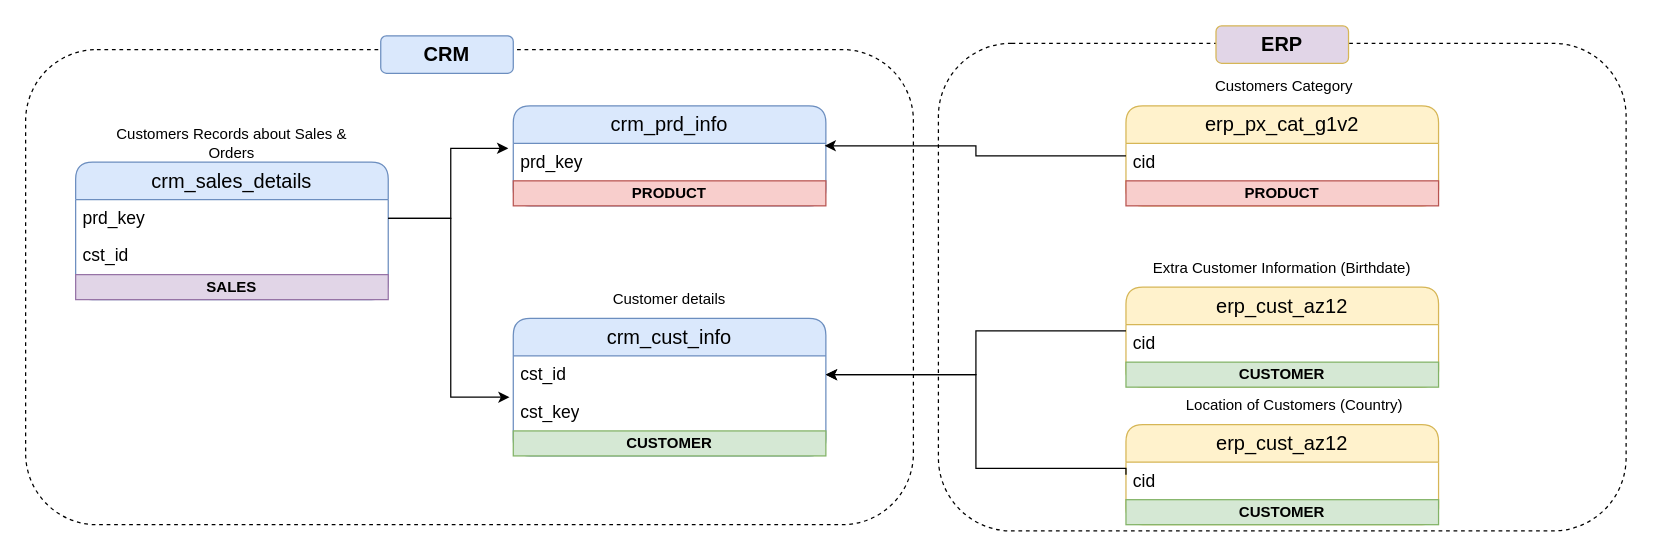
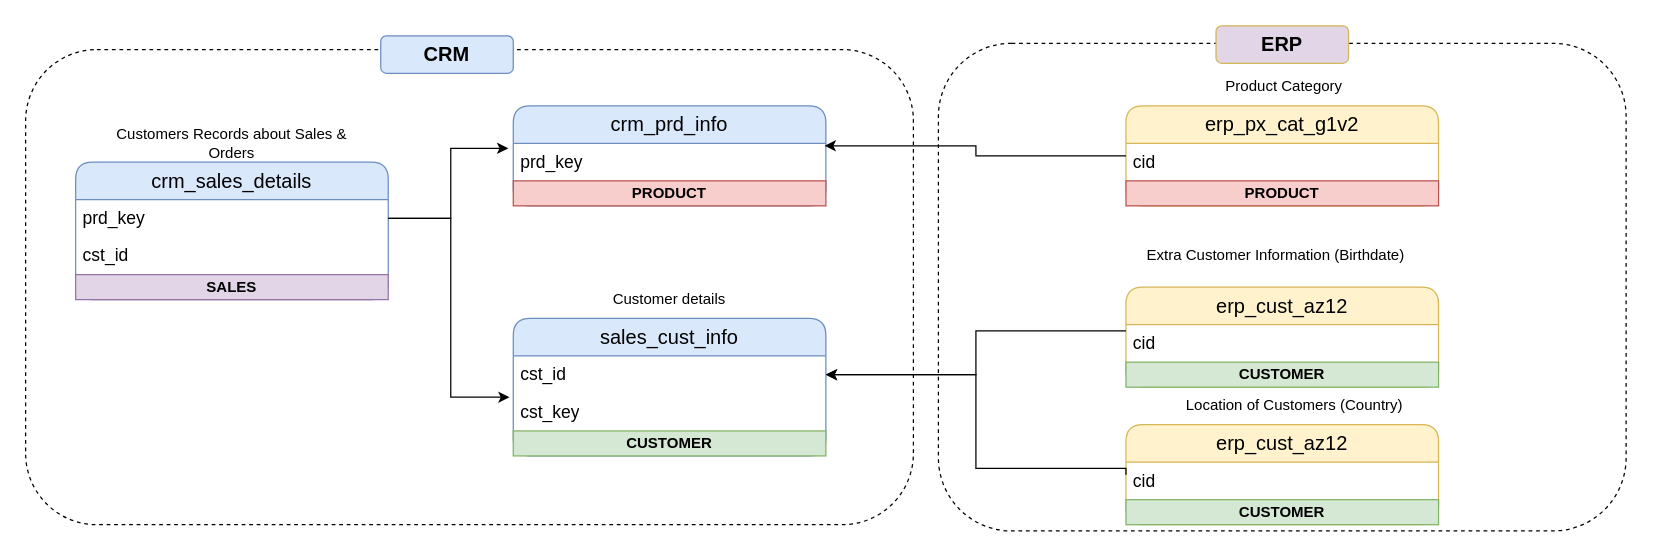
node "Customers Category": label "Customers Category" -> "Product Category"
node "Extra Customer Information (Birthdate)": moved (1282, 268) -> (1276, 256)
node "crm_cust_info": label "crm_cust_info" -> "sales_cust_info"
